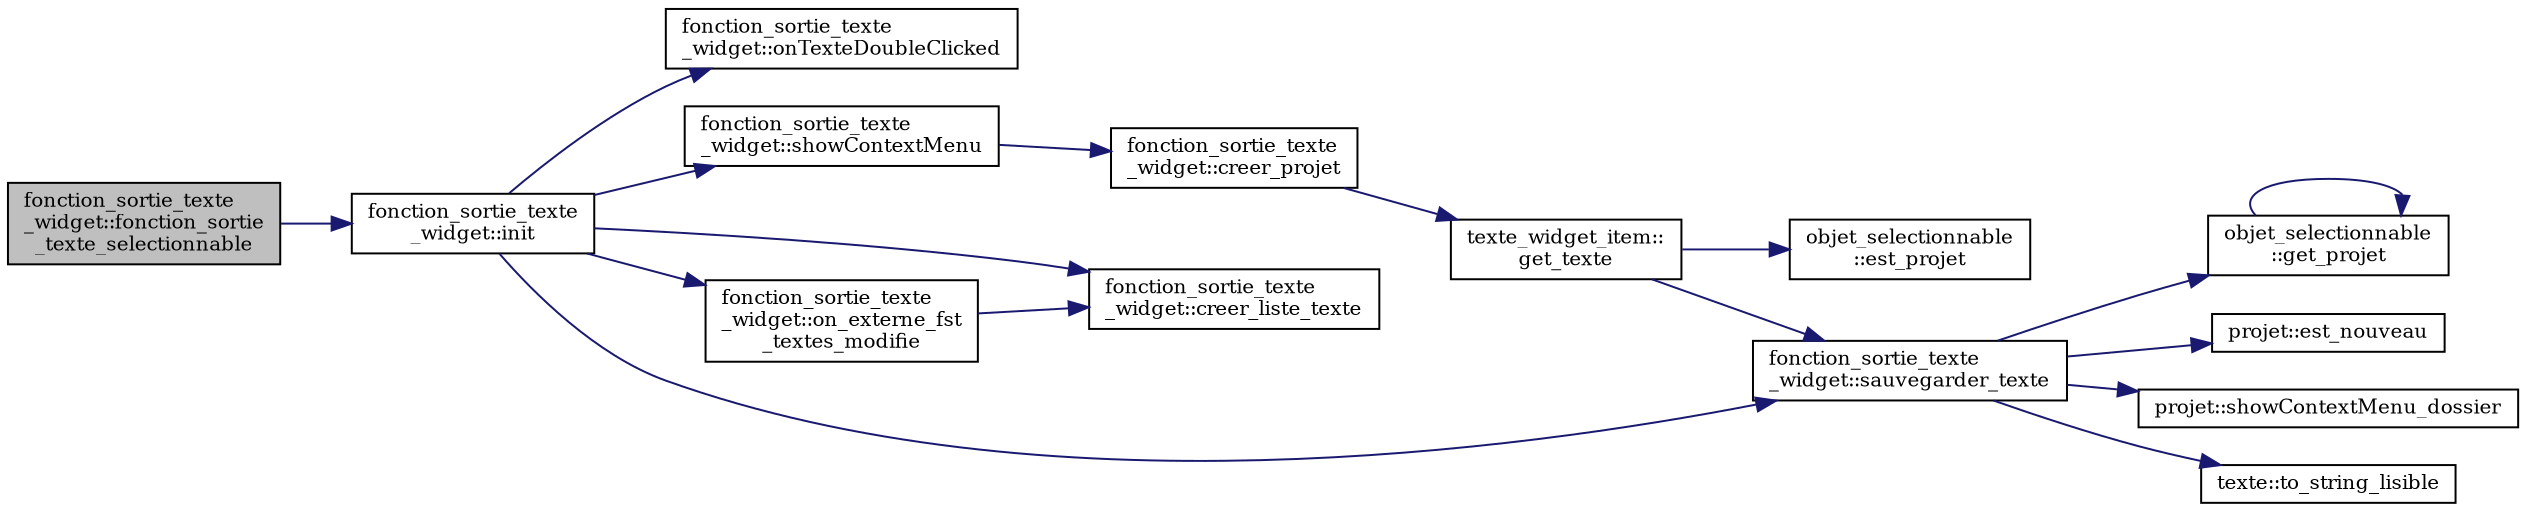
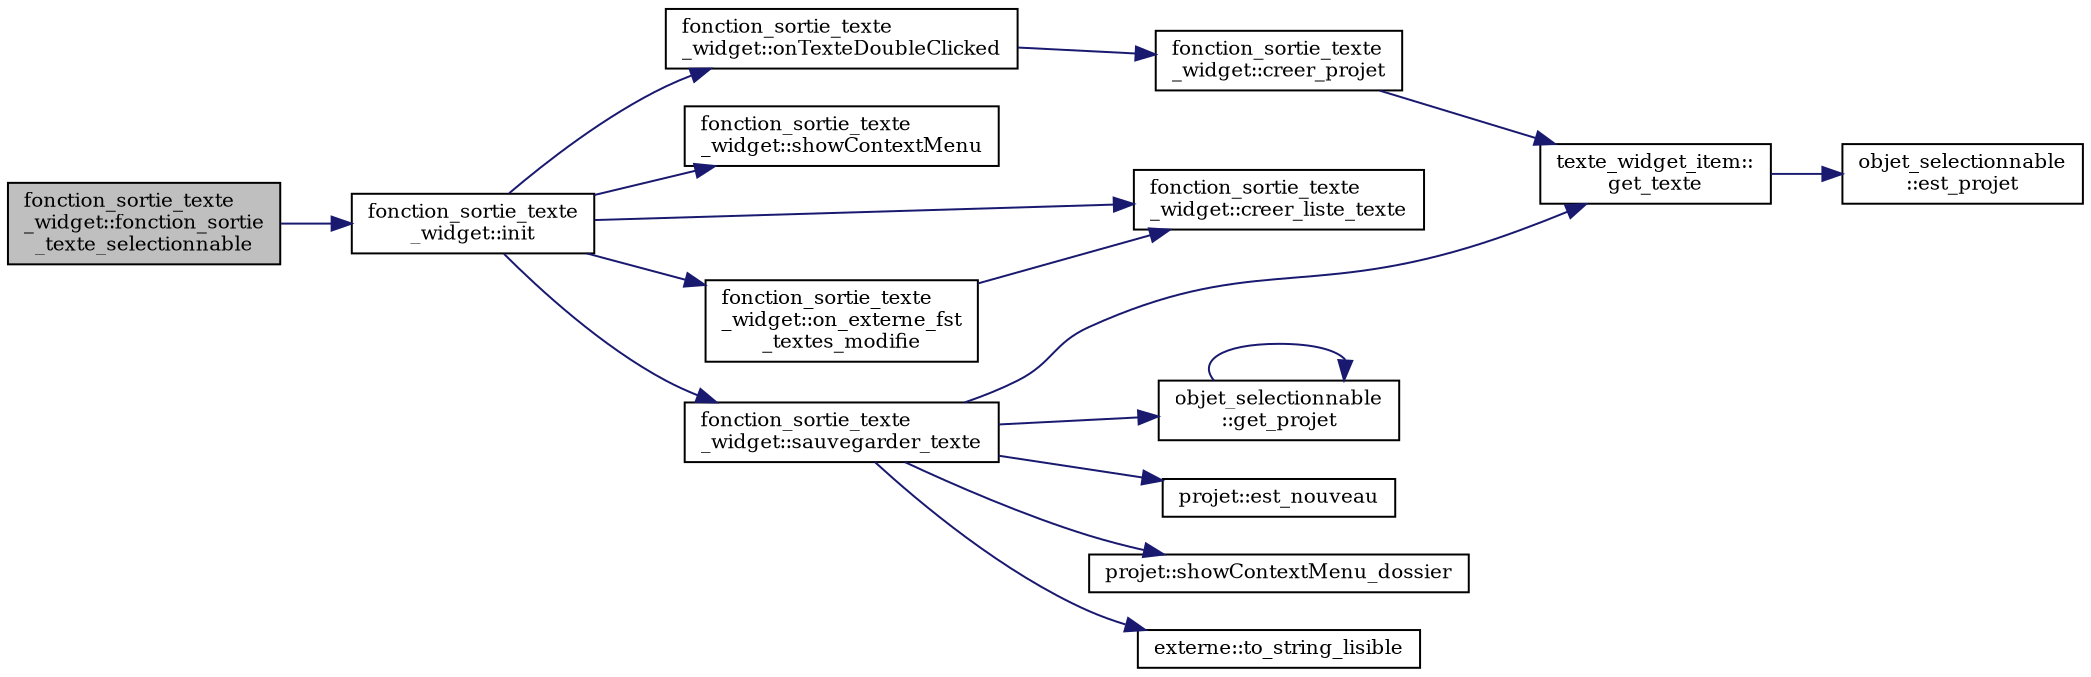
edge "fonction_sortie_texte _widget::showContextMenu" -> "fonction_sortie_texte _widget::creer_projet": now "fonction_sortie_texte _widget::onTexteDoubleClicked" -> "fonction_sortie_texte _widget::creer_projet"
edge "texte_widget_item:: get_texte" -> "fonction_sortie_texte _widget::sauvegarder_texte": reversed
node "texte::to_string_lisible": label "texte::to_string_lisible" -> "externe::to_string_lisible"
